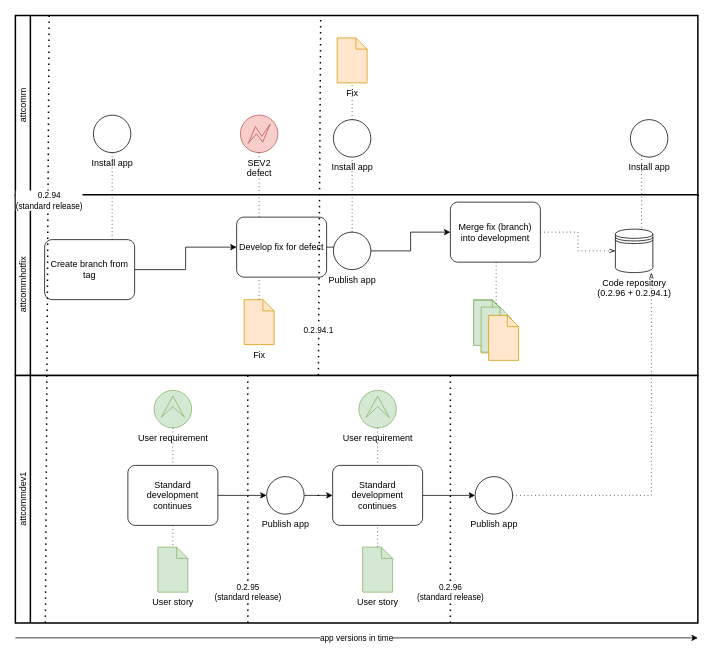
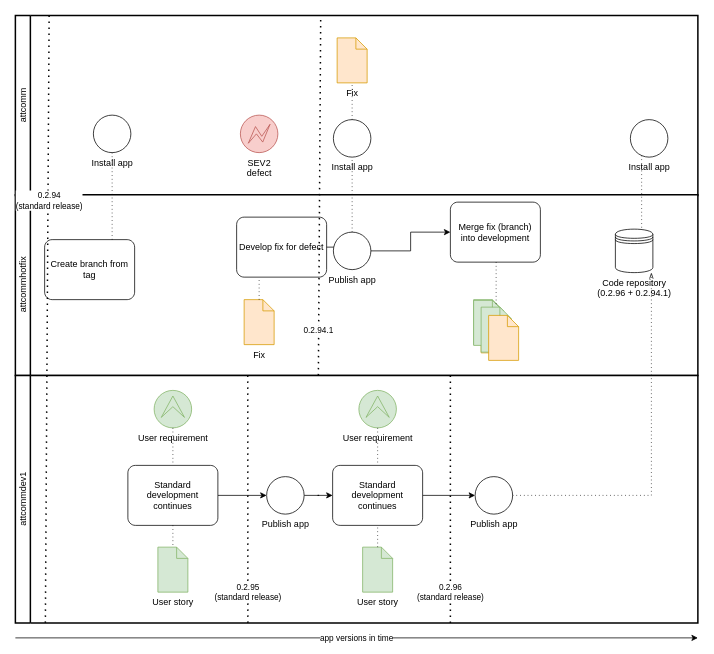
edge "SEV2 defect" -- "Develop fix for defect": removed
edge "Merge fix (branch) into development" -> "Code repository (0.2.96 + 0.2.94.1)": removed
edge "Create branch from tag" -> "Develop fix for defect": removed
